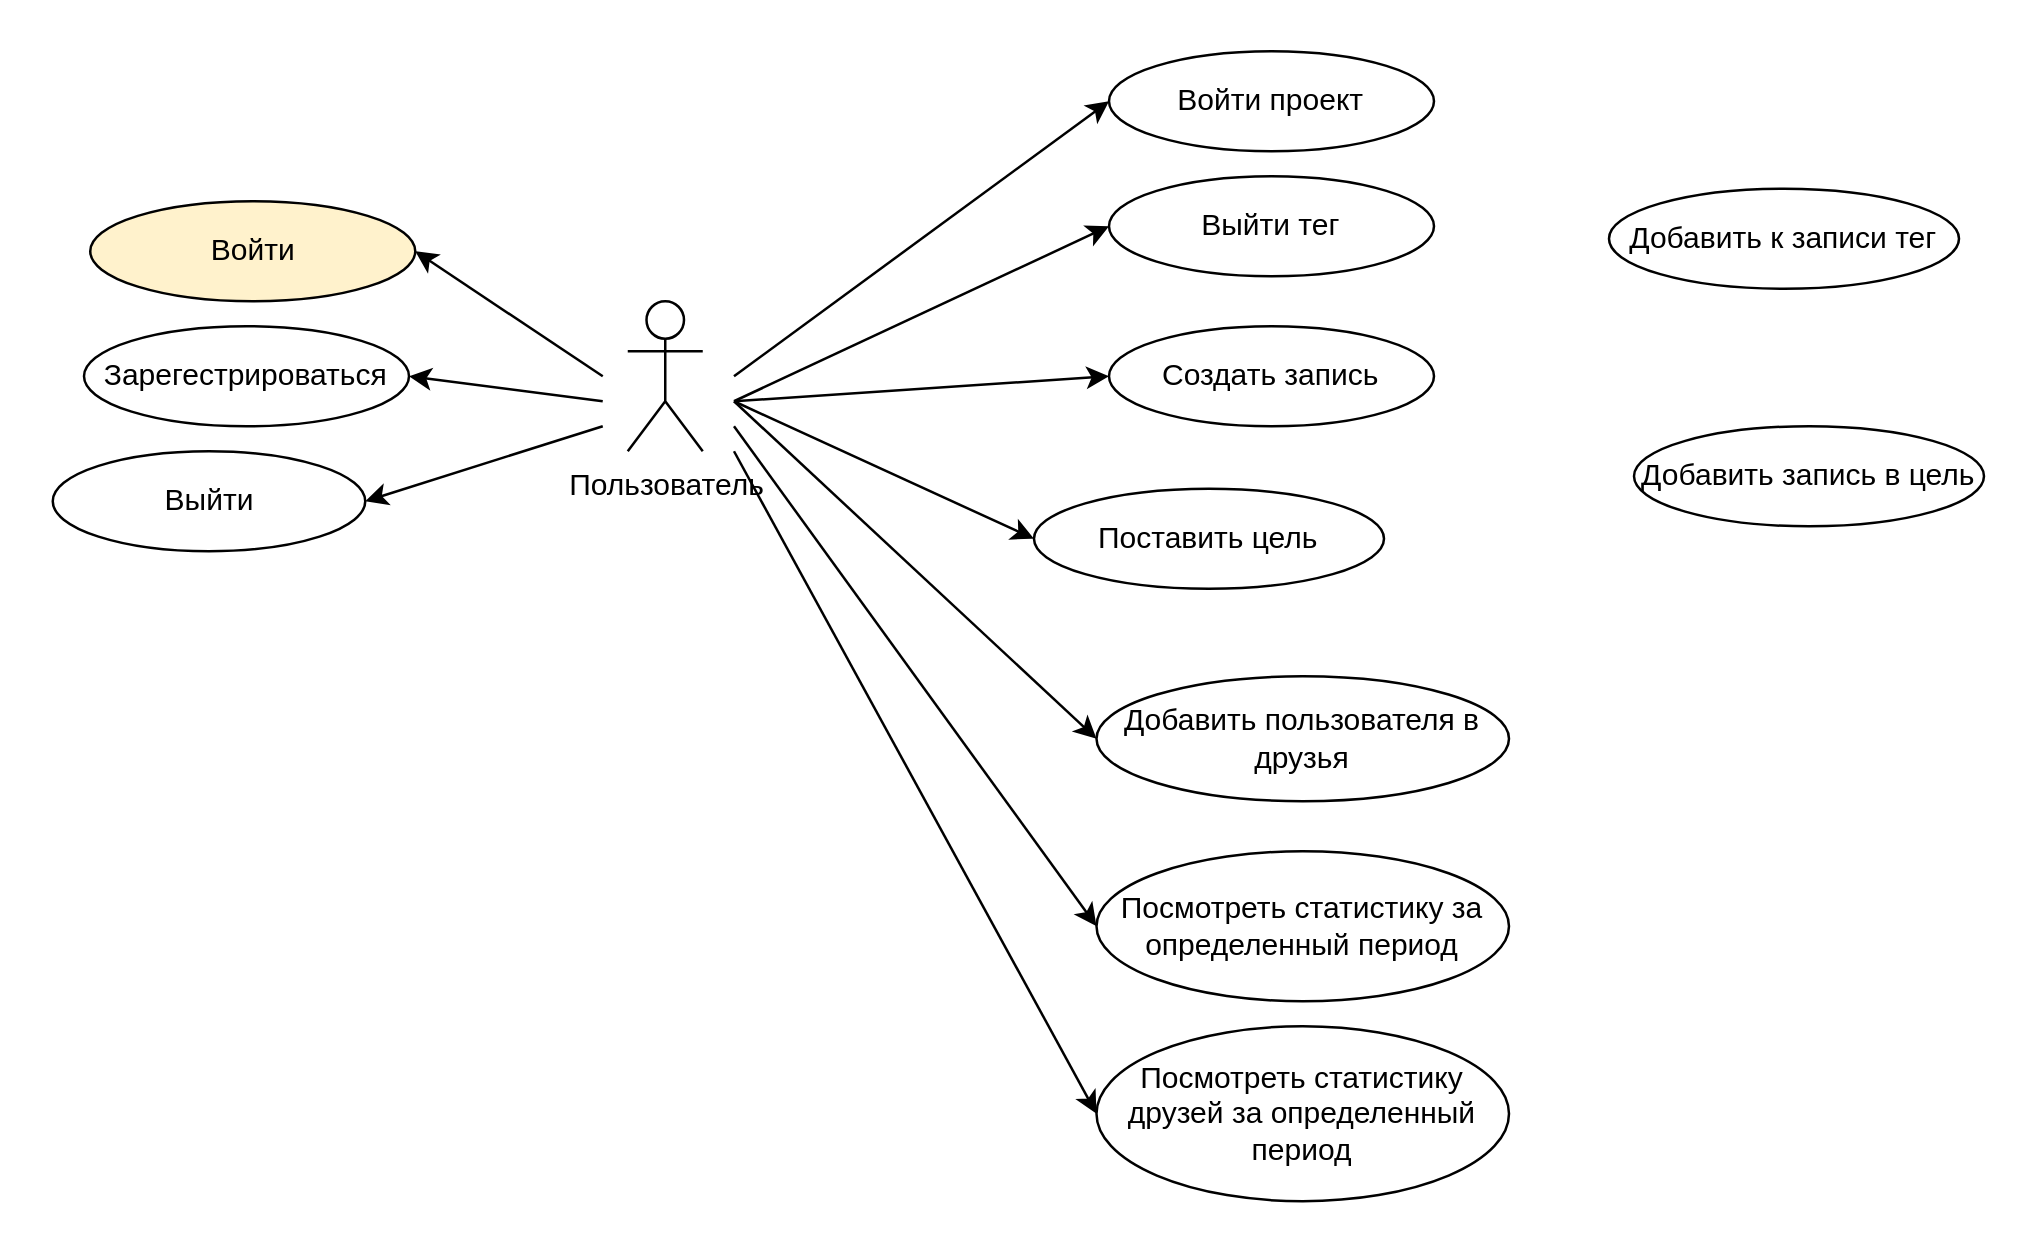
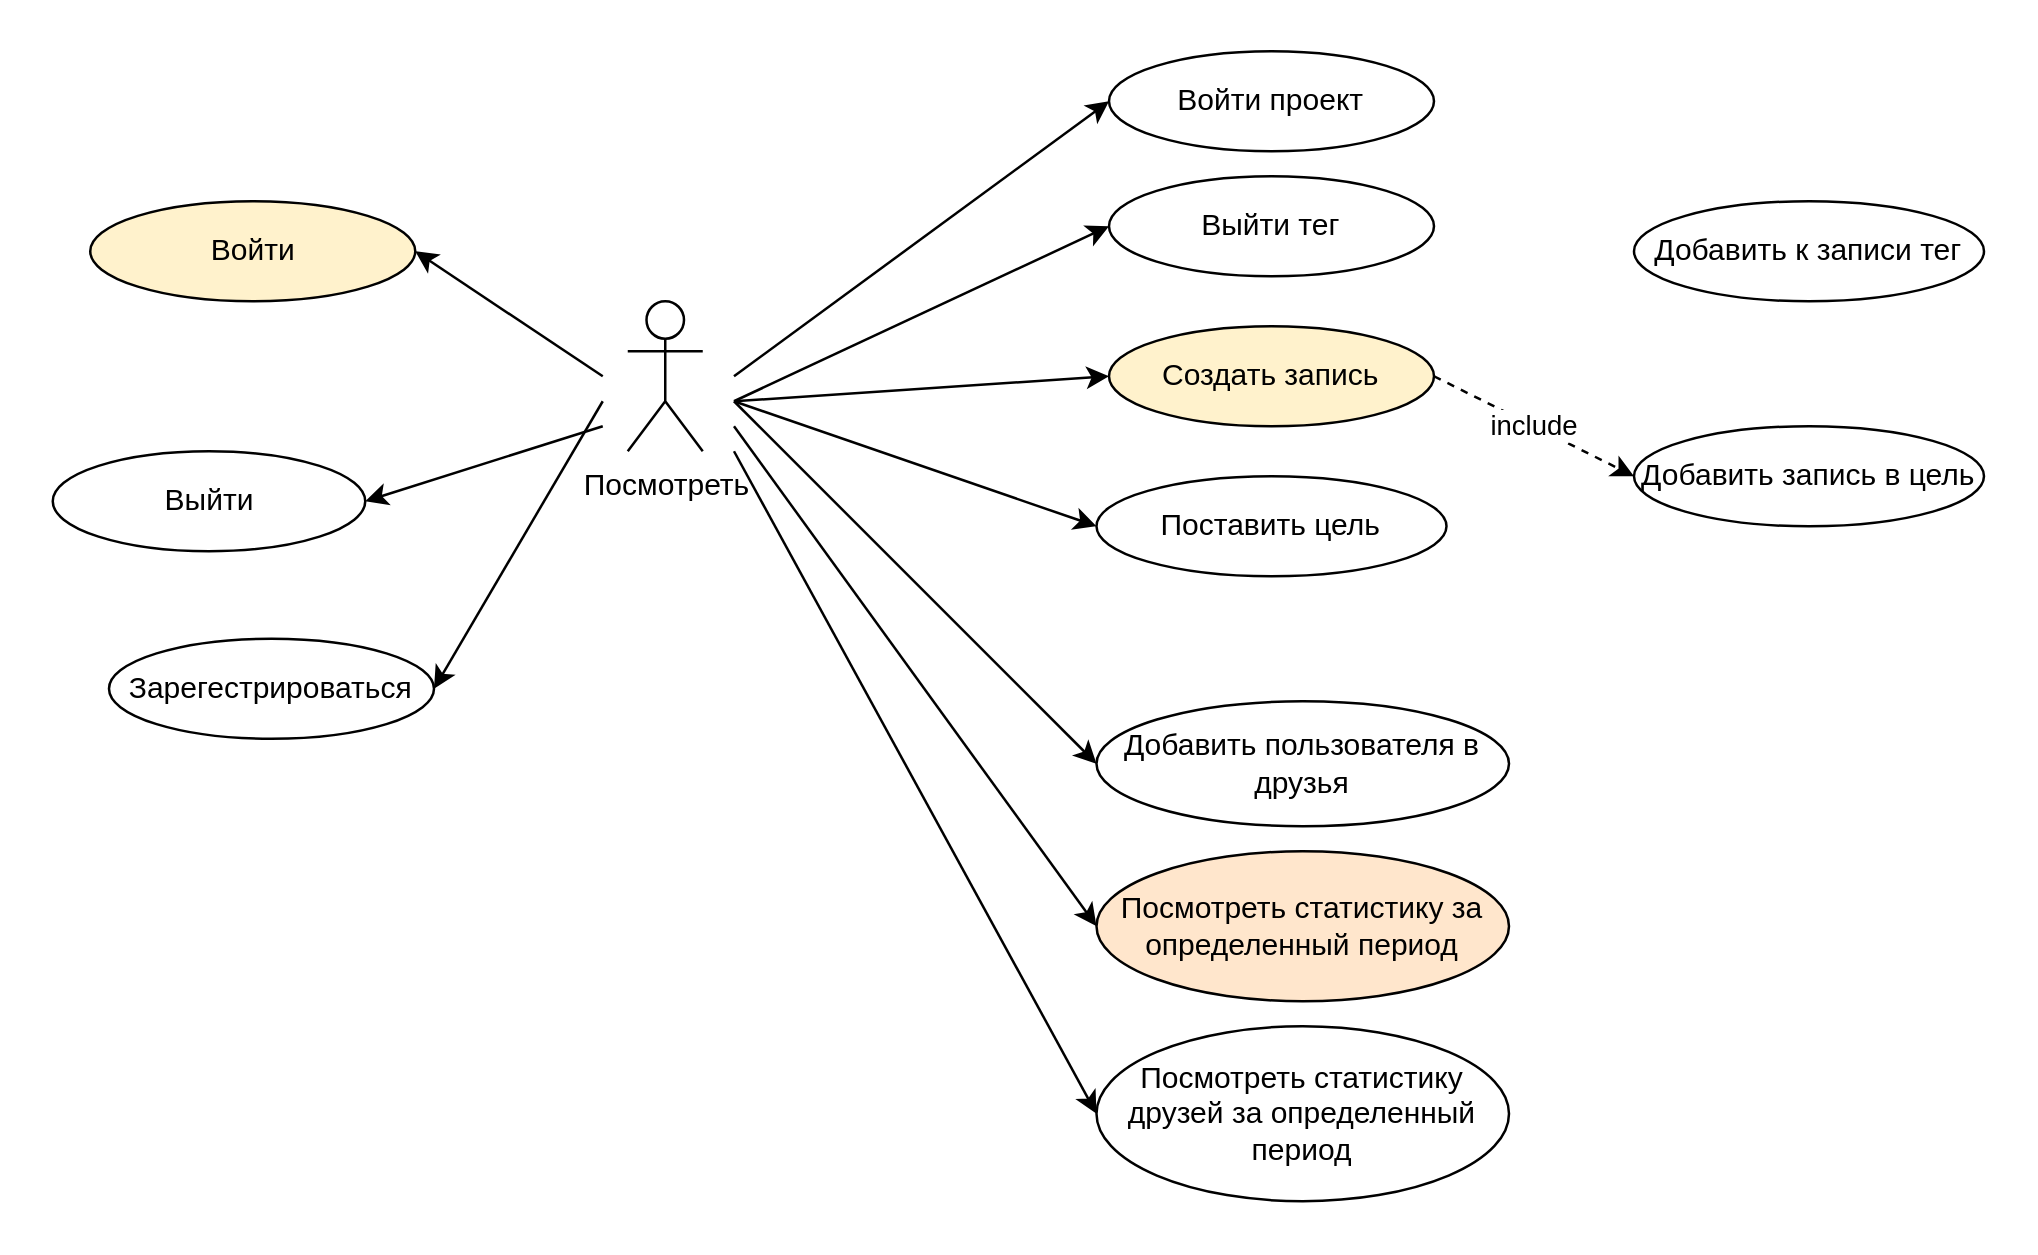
node "Добавить к записи тег": moved (1784, 239) -> (1809, 251)
node "Зарегестрироваться": moved (246, 376) -> (271, 689)
node "Создать запись": fillcolor #ffffff -> #fff2cc
edge "Создать запись" -> "Добавить запись в цель": added, label "include"
node "Пользователь": label "Пользователь" -> "Посмотреть"
node "Поставить цель": moved (1209, 539) -> (1271, 526)
node "Добавить пользователя в друзья": moved (1303, 739) -> (1303, 764)
node "Посмотреть статистику за определенный период": fillcolor #ffffff -> #ffe6cc
